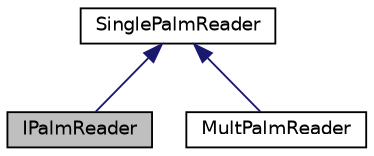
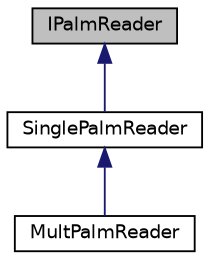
edge "IPalmReader" -> "SinglePalmReader": reversed
